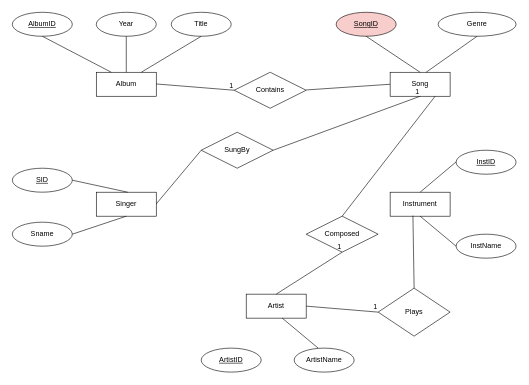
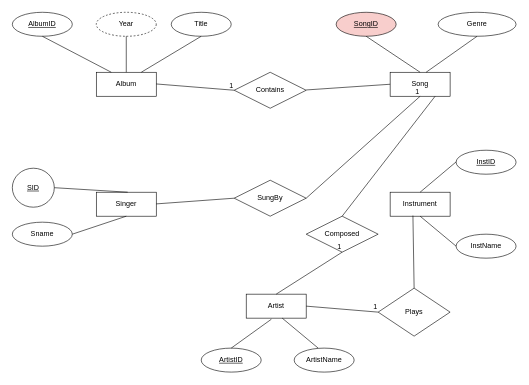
node "Year": style solid -> dashed
node "SungBy": moved (237, 150) -> (270, 198)
node "SID": size 60x24 -> 42x39
edge "Artist" -- "ArtistID": added
